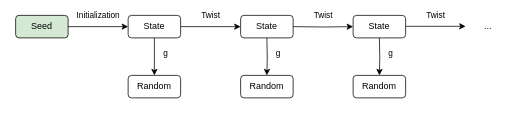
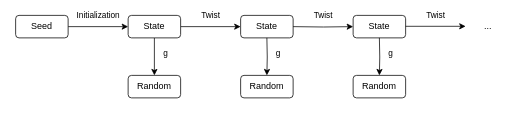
node "Seed": fillcolor #d5e8d4 -> #ffffff
